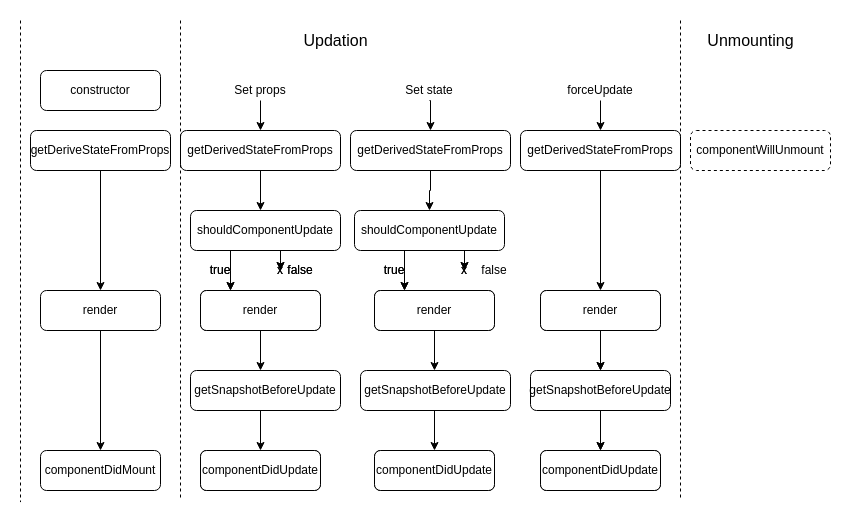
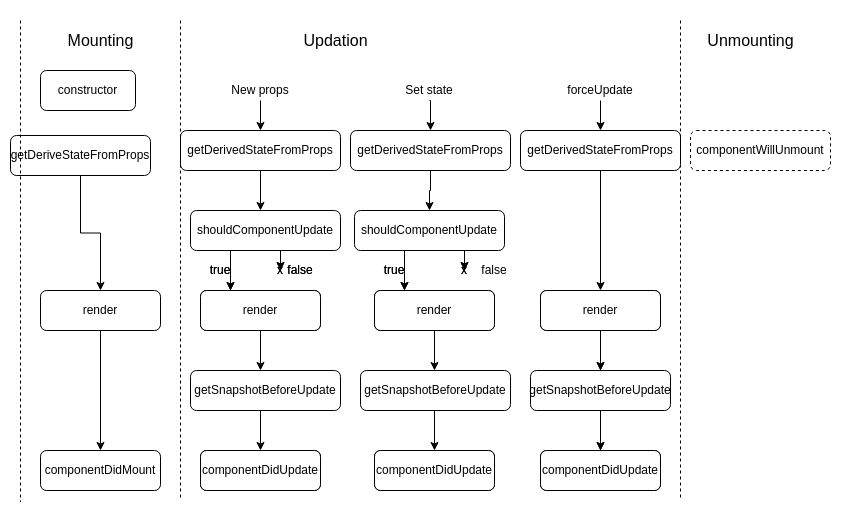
node "Mounting": added
node "constructor": size 120x40 -> 95x40
node "Set props": label "Set props" -> "New props"
node "getDeriveStateFromProps": moved (101, 151) -> (81, 156)
